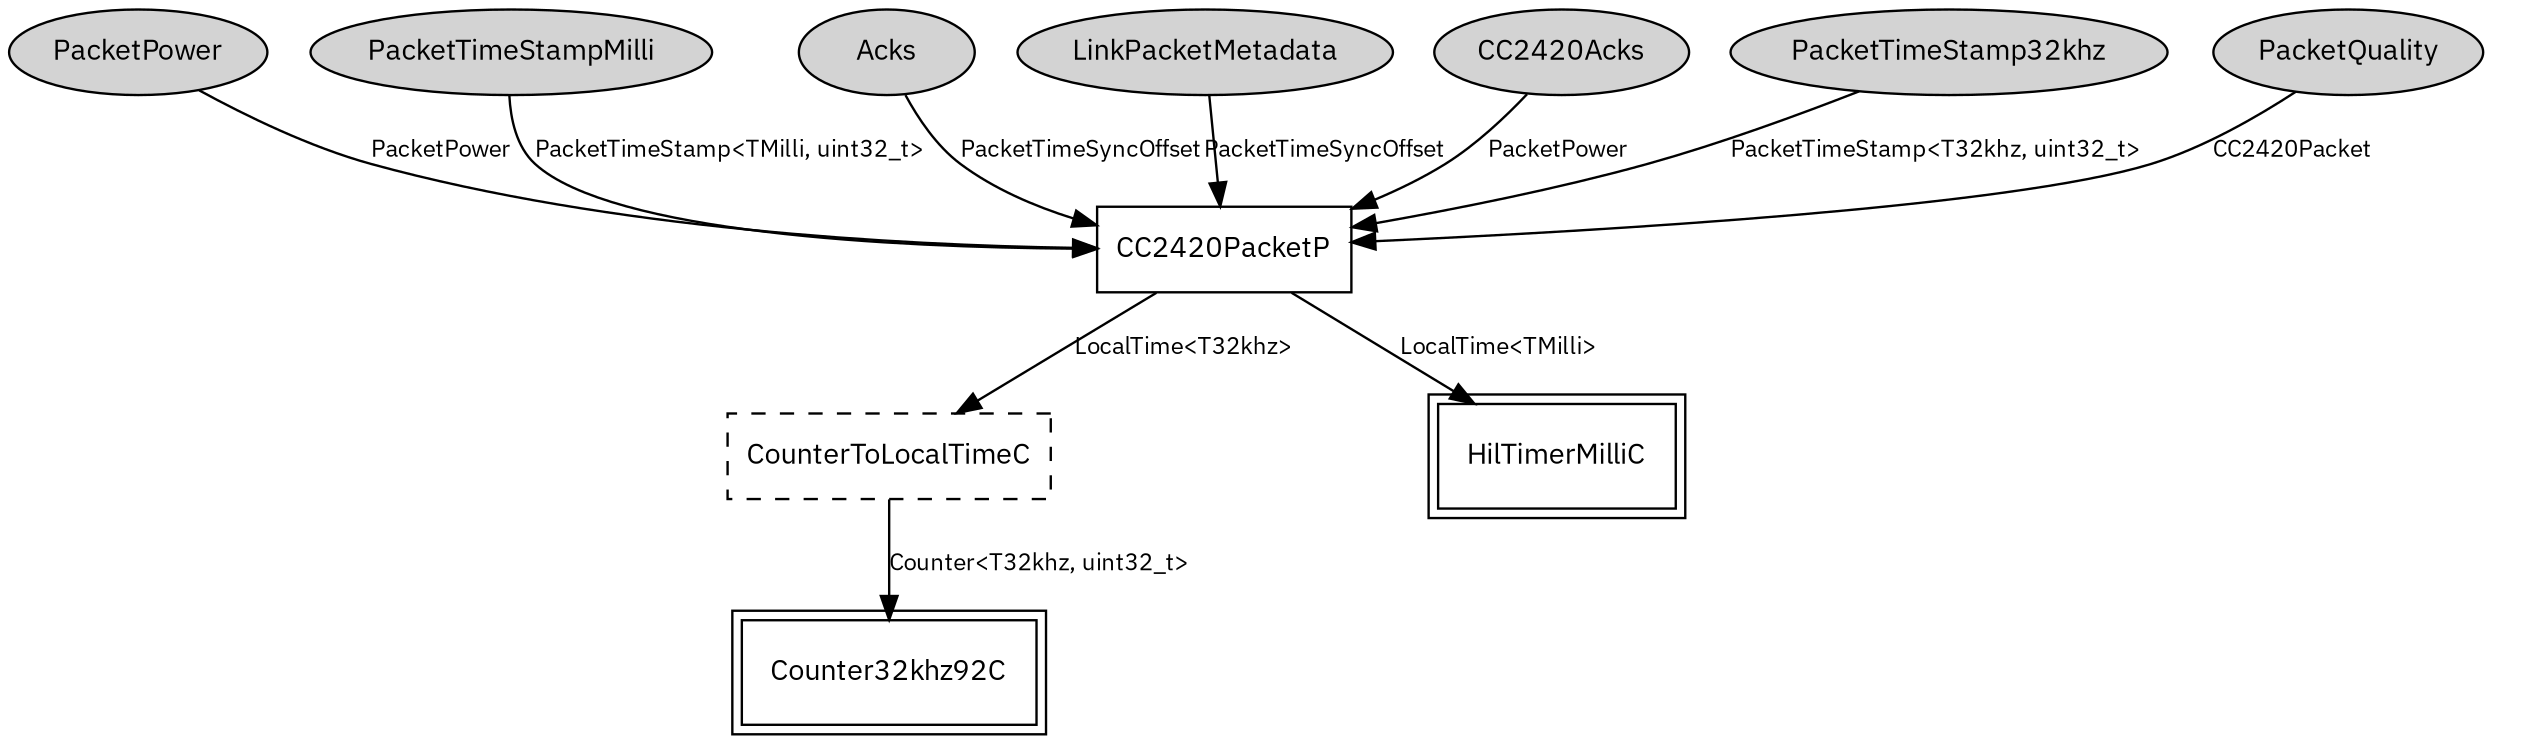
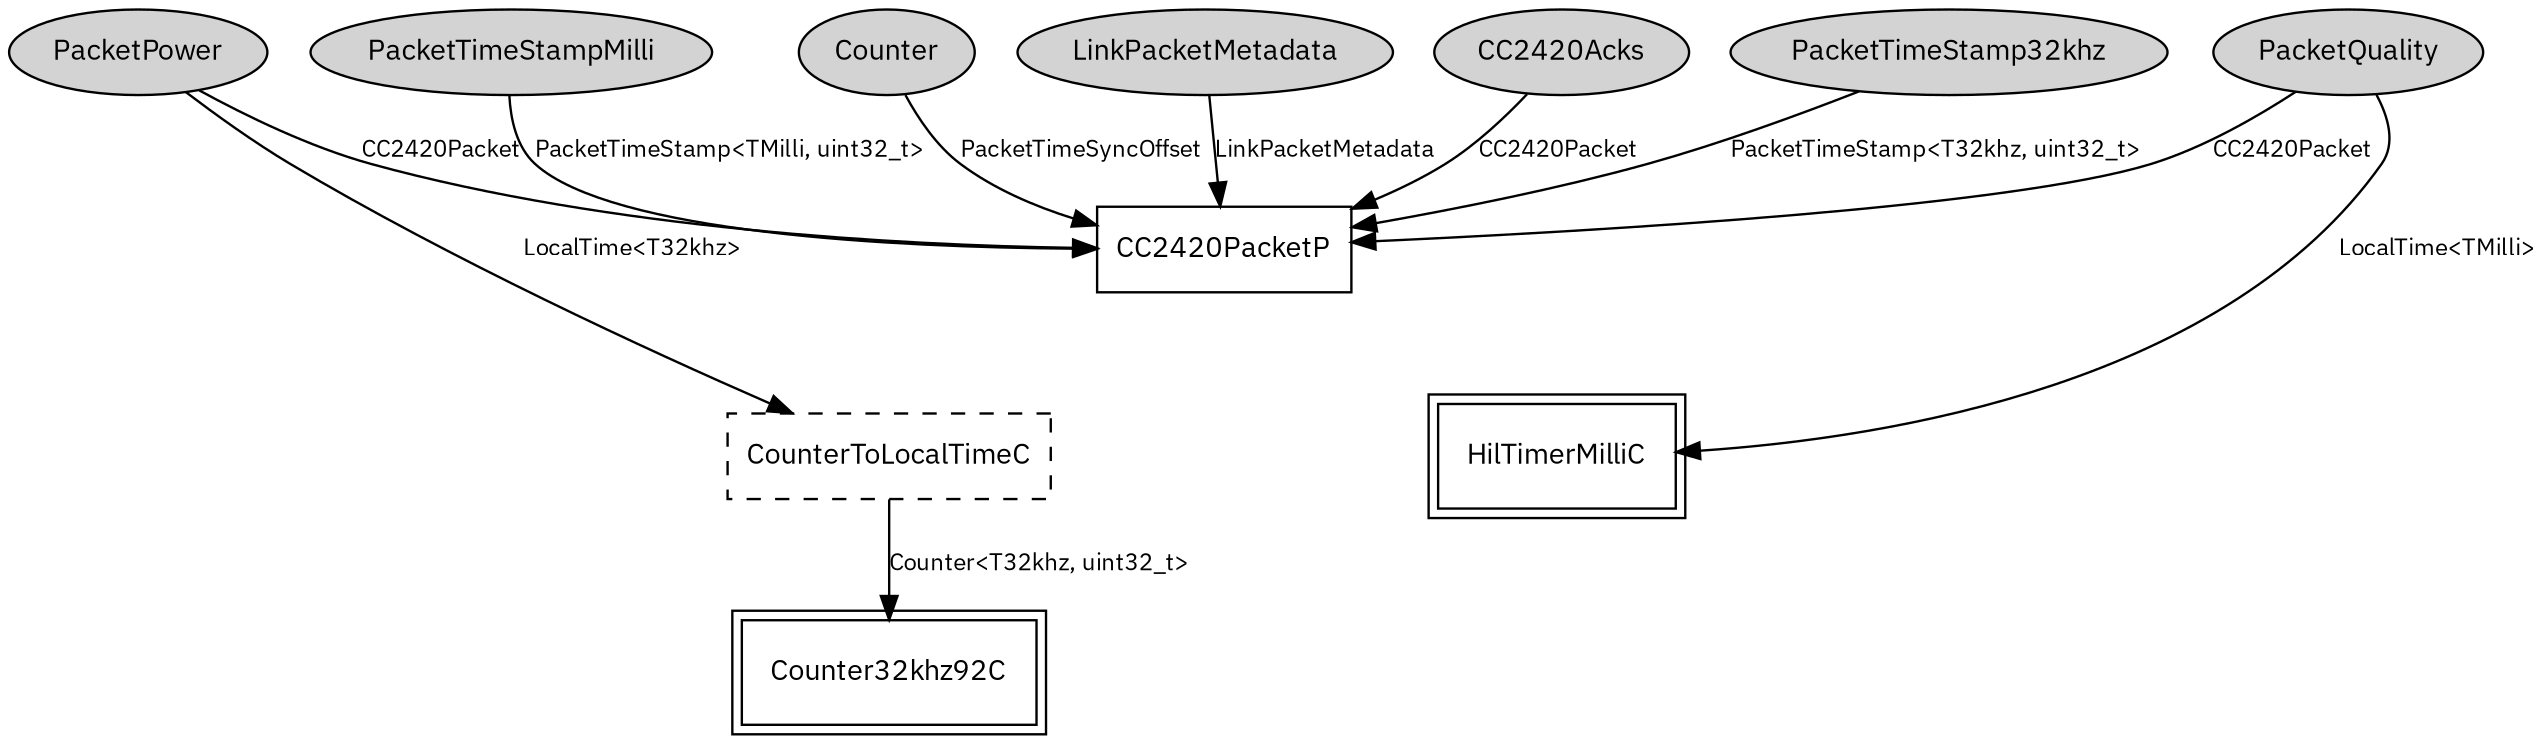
node "Acks": label "Acks" -> "Counter"
edge "PacketPower" -> "CC2420PacketP": label "PacketPower" -> "CC2420Packet"
edge "LinkPacketMetadata" -> "CC2420PacketP": label "PacketTimeSyncOffset" -> "LinkPacketMetadata"
edge "CC2420Acks" -> "CC2420PacketP": label "PacketPower" -> "CC2420Packet"
edge "CC2420PacketP" -> "HilTimerMilliC": now "PacketQuality" -> "HilTimerMilliC"
edge "CC2420PacketP" -> "CounterToLocalTimeC": now "PacketPower" -> "CounterToLocalTimeC"
